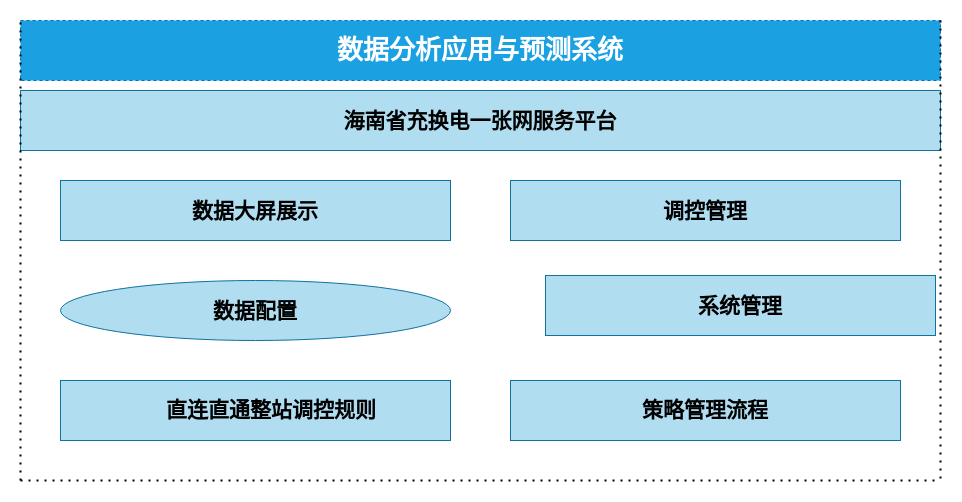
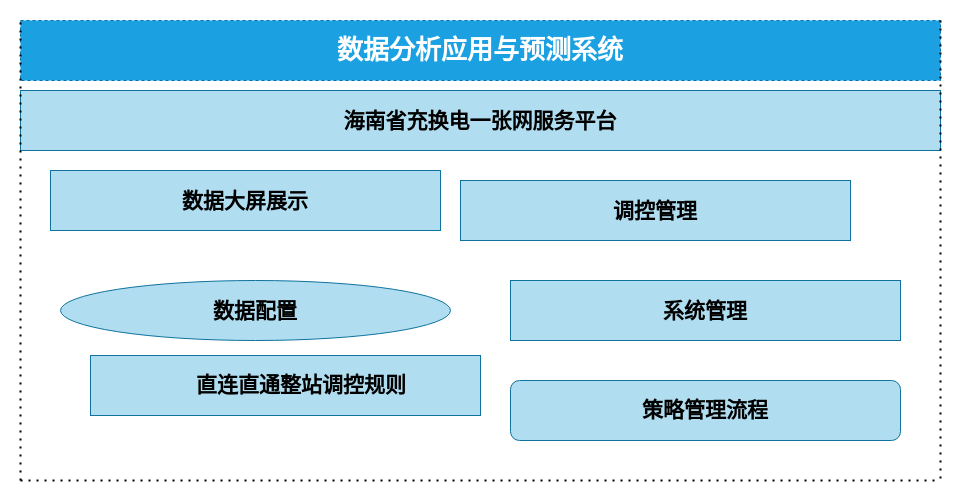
node "数据大屏展示": moved (256, 211) -> (246, 201)
node "调控管理": moved (706, 211) -> (656, 211)
node "系统管理": moved (741, 306) -> (706, 311)
node "直连直通整站调控规则": moved (256, 411) -> (286, 386)
node "策略管理流程": shape rectangle -> rounded rectangle
